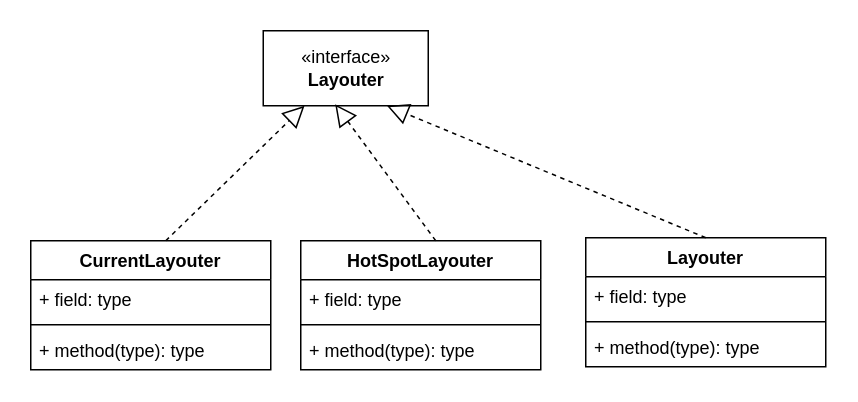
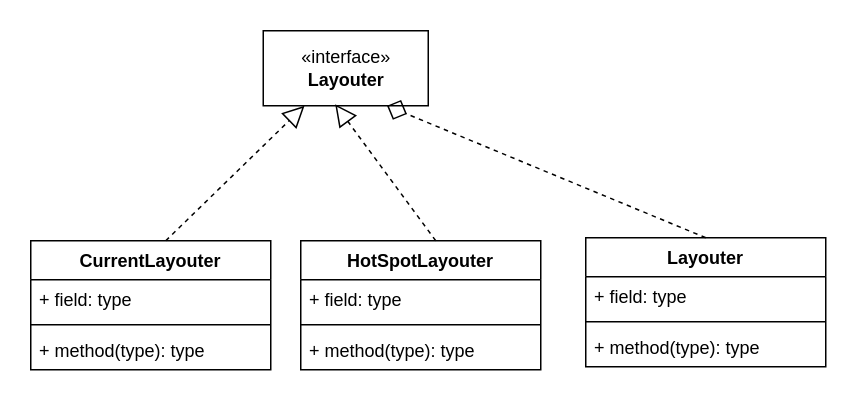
edge "Layouter" -> "«interface» Layouter": arrowhead block -> diamond
